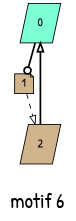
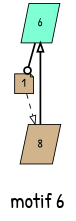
node "0": label "0" -> "6"
node "2": label "2" -> "8"
